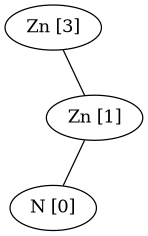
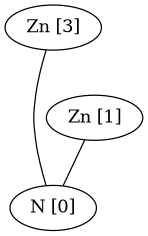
edge "Zn [3]" -- "Zn [1]": now "Zn [3]" -- "N [0]"
